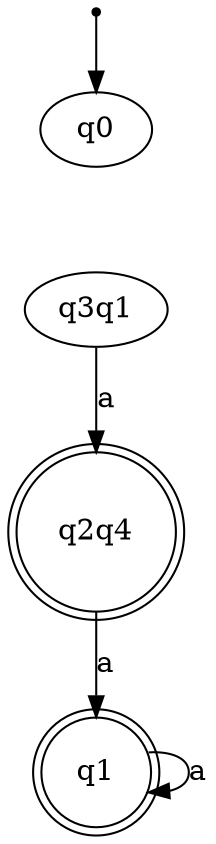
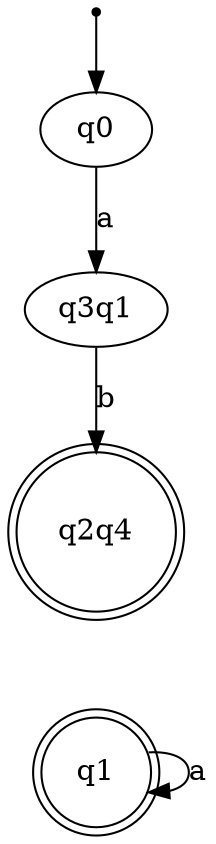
edge "q0" -> "q3q1": added, label "a"
edge "q3q1" -> "q2q4": label "a" -> "b"
edge "q2q4" -> "q1": removed, label "a"
